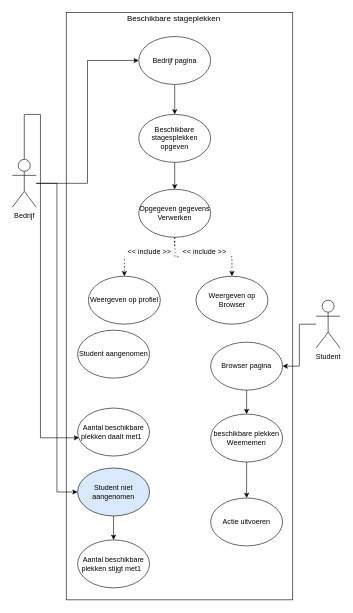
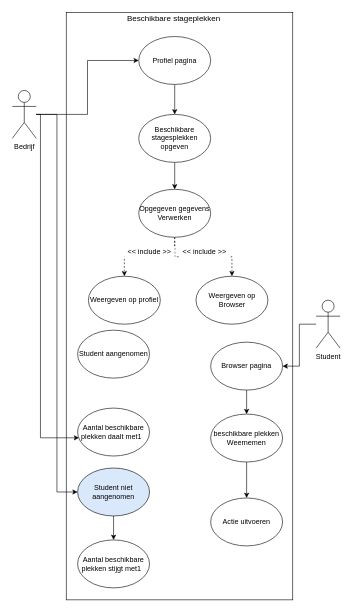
node "Bedrijf pagina": label "Bedrijf pagina" -> "Profiel pagina"
node "Bedrijf": moved (24, 183) -> (24, 114)
